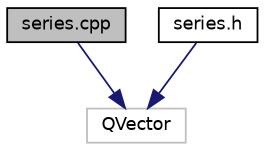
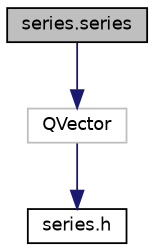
node "series.cpp": label "series.cpp" -> "series.series"
edge "series.h" -> "QVector": reversed
